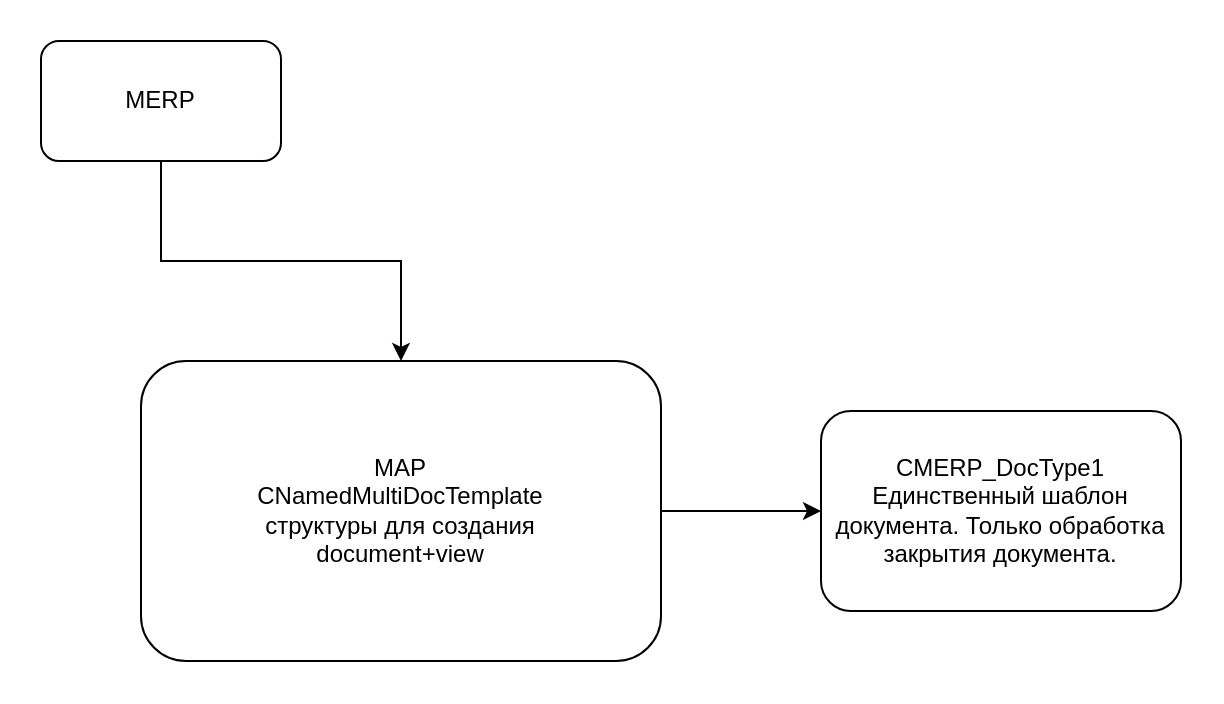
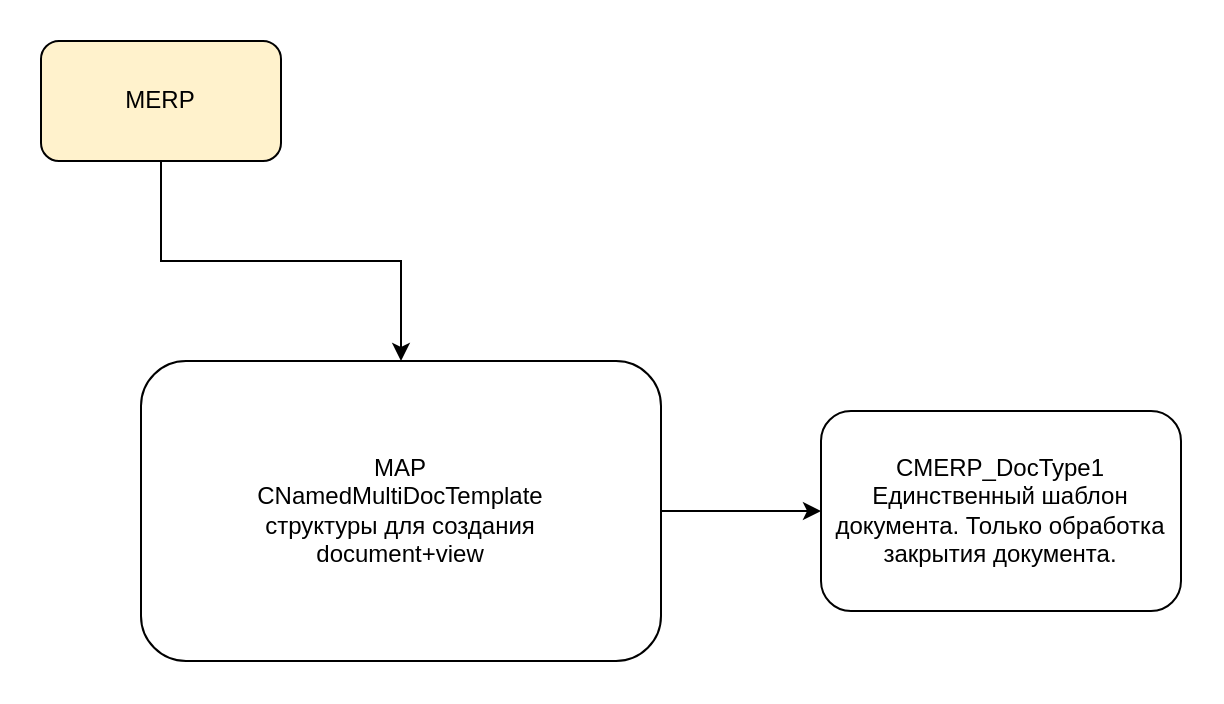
node "MERP": fillcolor #ffffff -> #fff2cc
